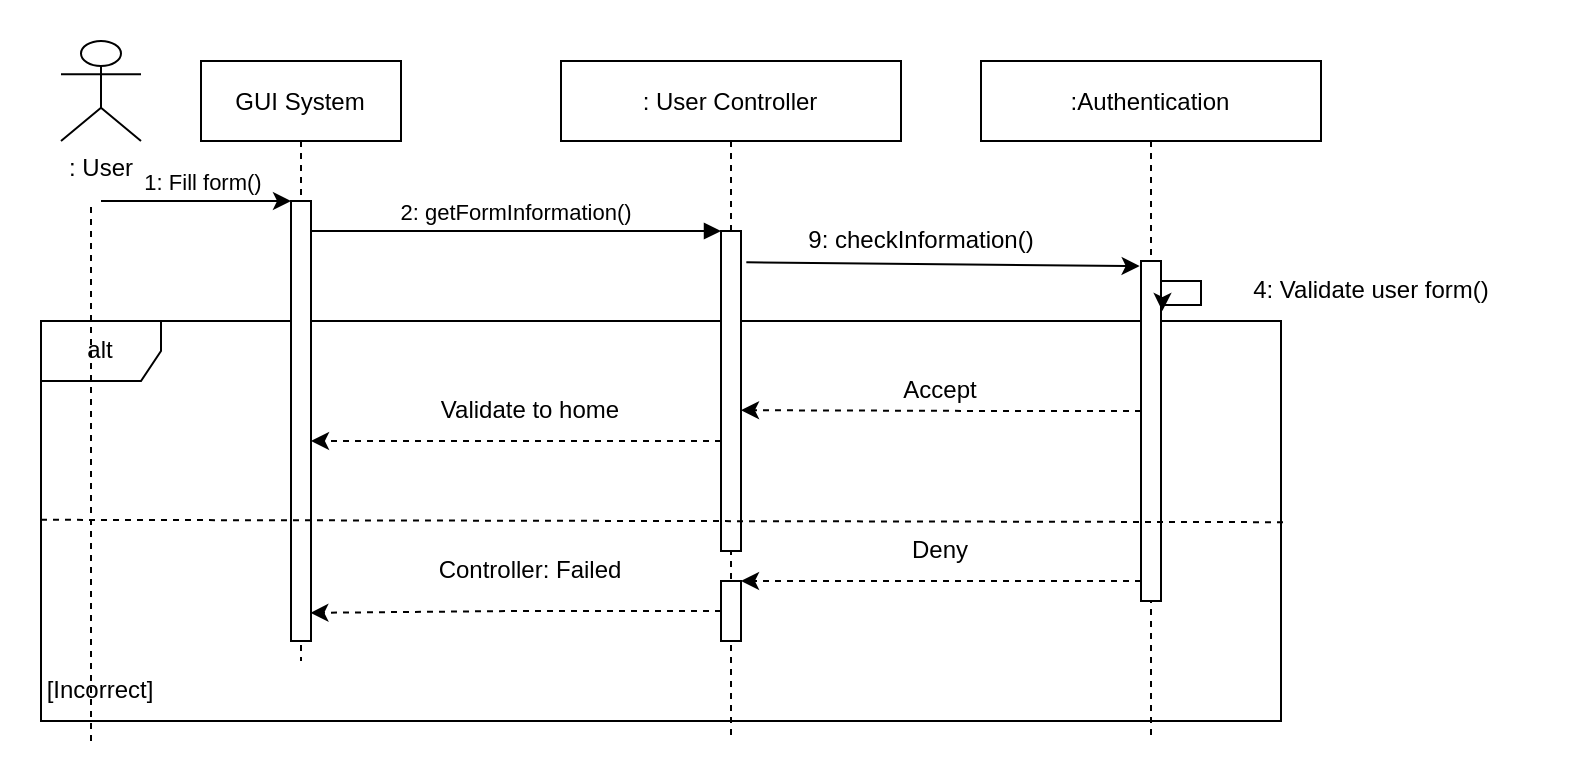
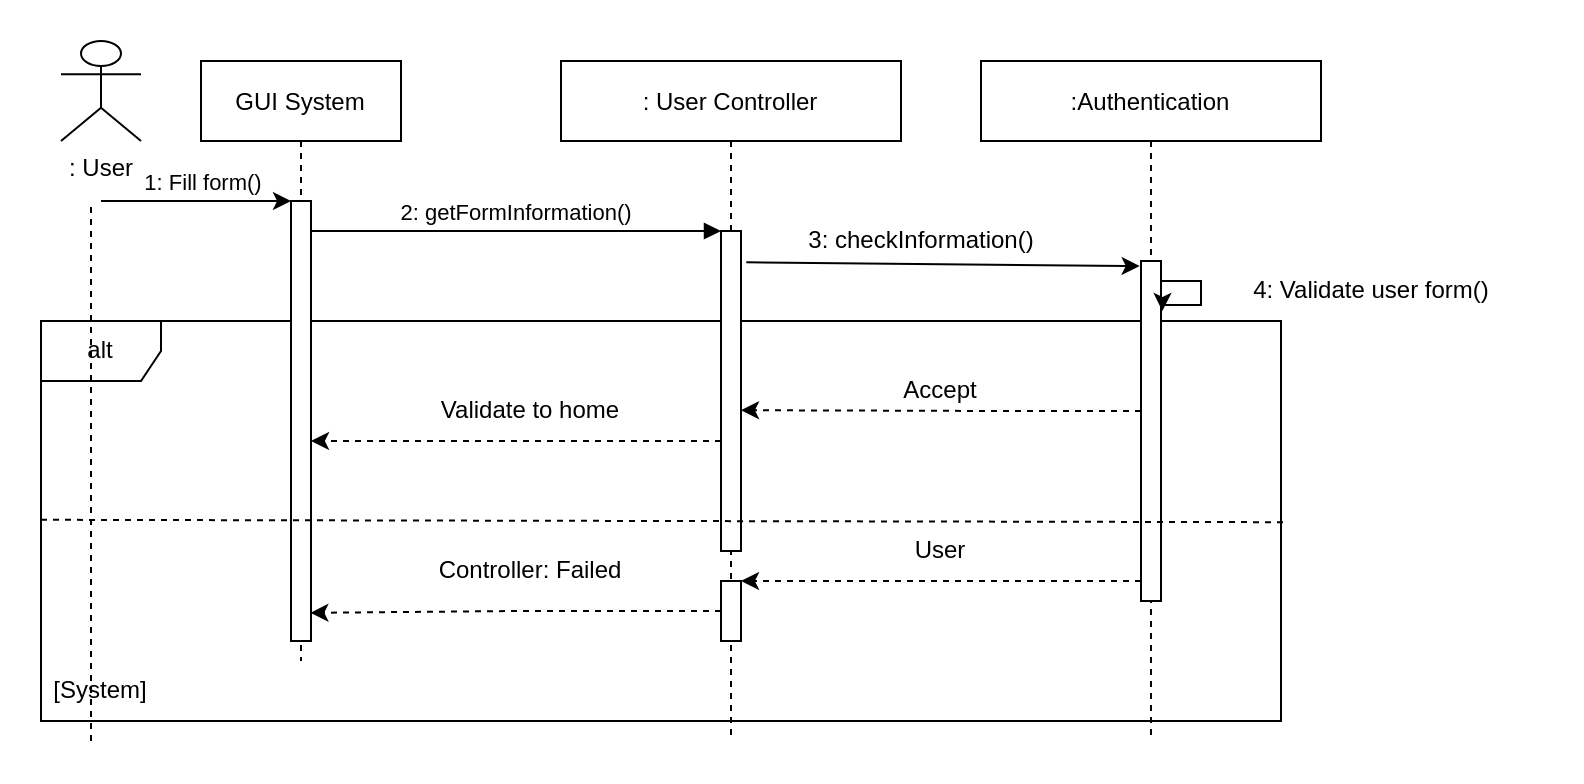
node "9: checkInformation()": label "9: checkInformation()" -> "3: checkInformation()"
node "Deny": label "Deny" -> "User"
node "[Incorrect]": label "[Incorrect]" -> "[System]"
